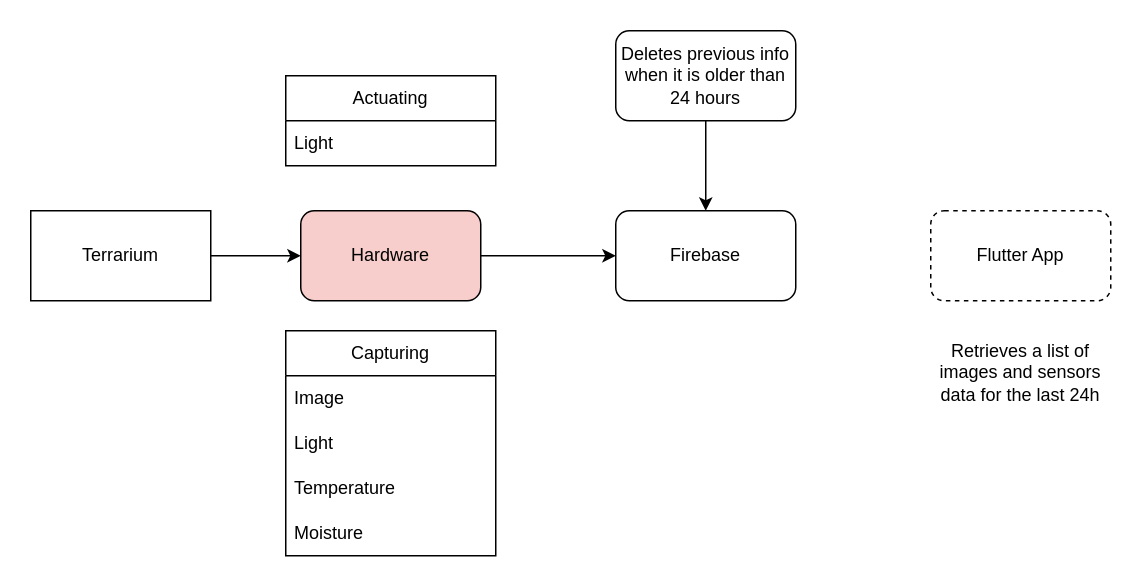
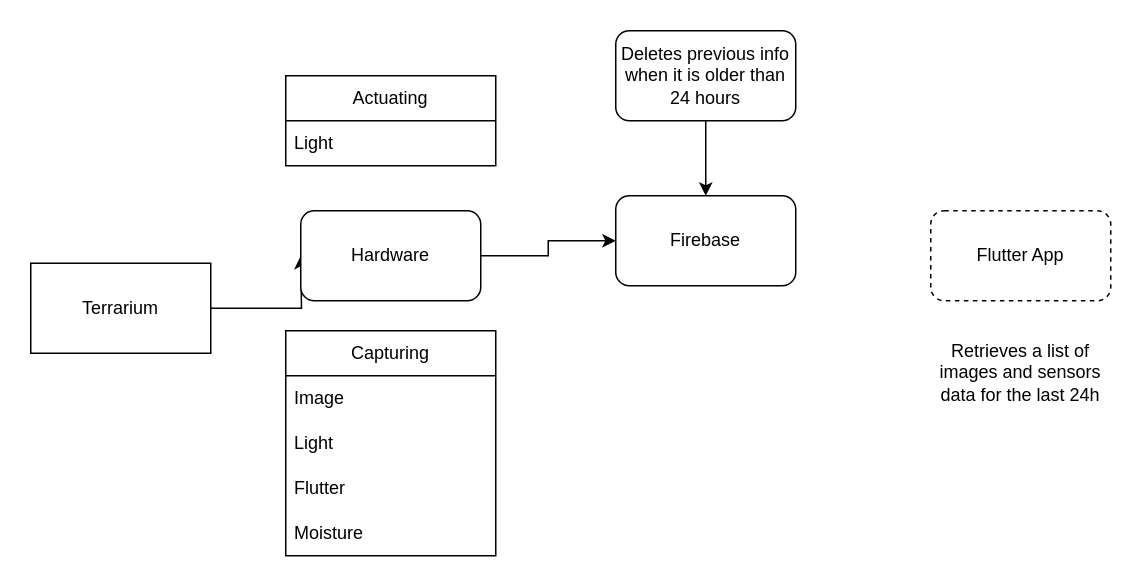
node "Terrarium": moved (121, 256) -> (121, 308)
node "Hardware": fillcolor #f8cecc -> #ffffff
node "Firebase": moved (706, 256) -> (706, 241)
node "Temperature": label "Temperature" -> "Flutter"
